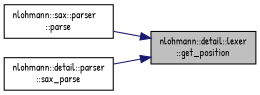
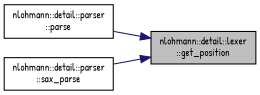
node "nlohmann::sax::parser ::parse": label "nlohmann::sax::parser ::parse" -> "nlohmann::detail::parser ::parse"
